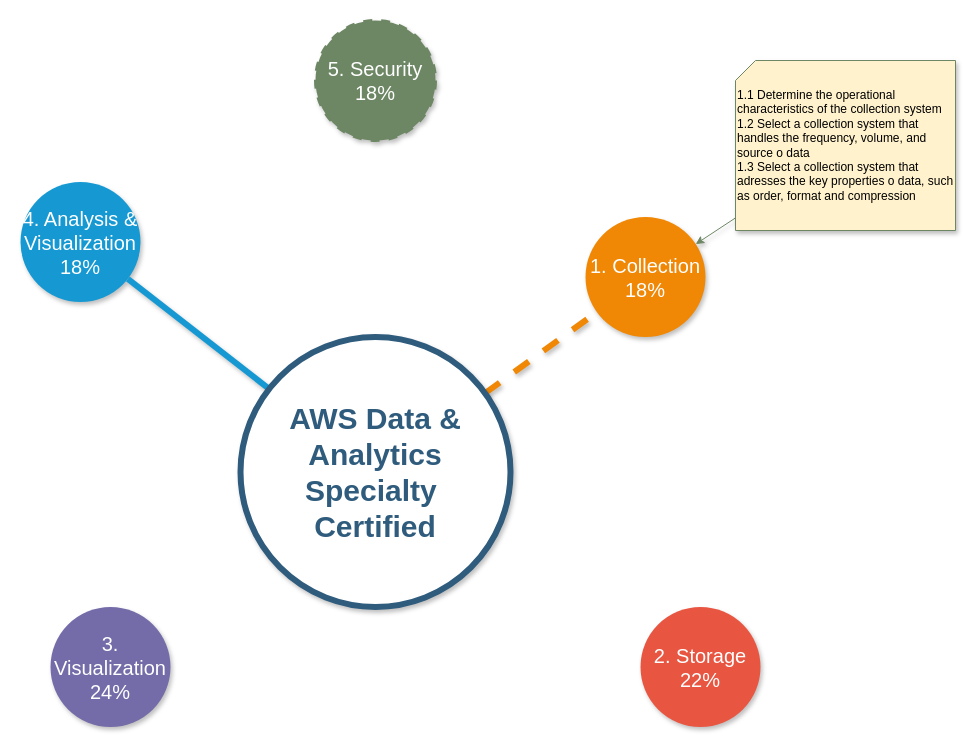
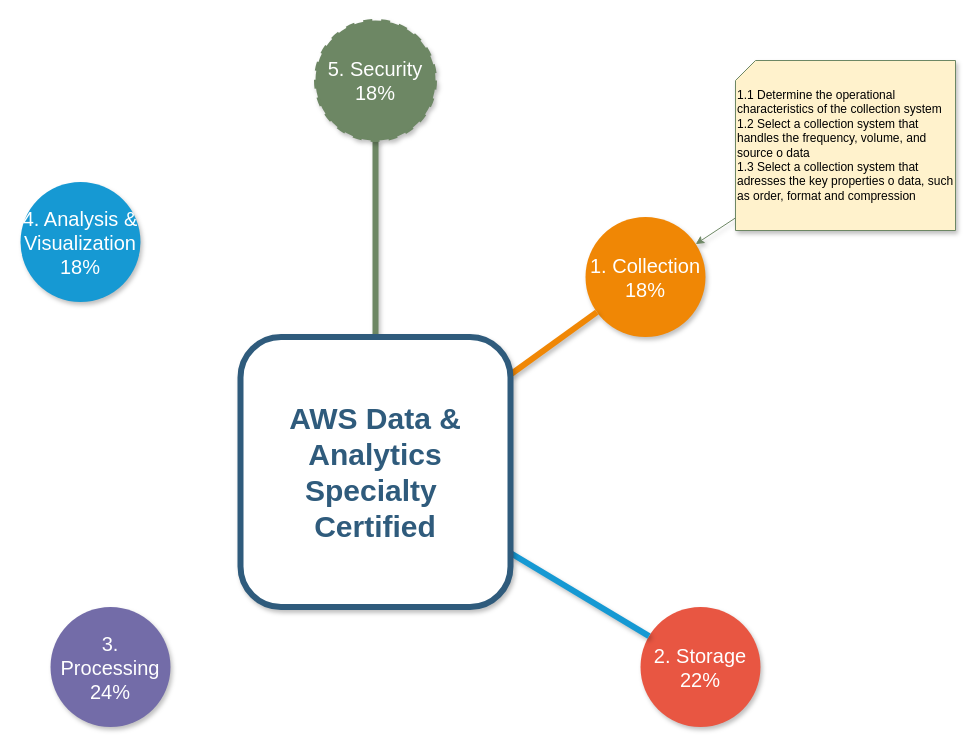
edge "5. Security 18%" -- "AWS Data & Analytics Specialty Certified": added
edge "4. Analysis & Visualization 18%" -- "AWS Data & Analytics Specialty Certified": now "2. Storage 22%" -- "AWS Data & Analytics Specialty Certified"
edge "1. Collection 18%" -- "AWS Data & Analytics Specialty Certified": style dashed -> solid
node "AWS Data & Analytics Specialty Certified": shape ellipse -> rounded rectangle
node "3. Visualization 24%": label "3. Visualization 24%" -> "3. Processing 24%"
